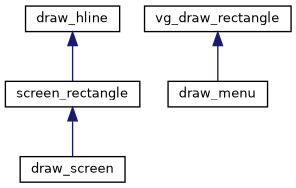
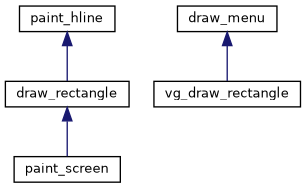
node "draw_hline": label "draw_hline" -> "paint_hline"
edge "draw_menu" -> "vg_draw_rectangle": reversed
node "screen_rectangle": label "screen_rectangle" -> "draw_rectangle"
node "draw_screen": label "draw_screen" -> "paint_screen"
